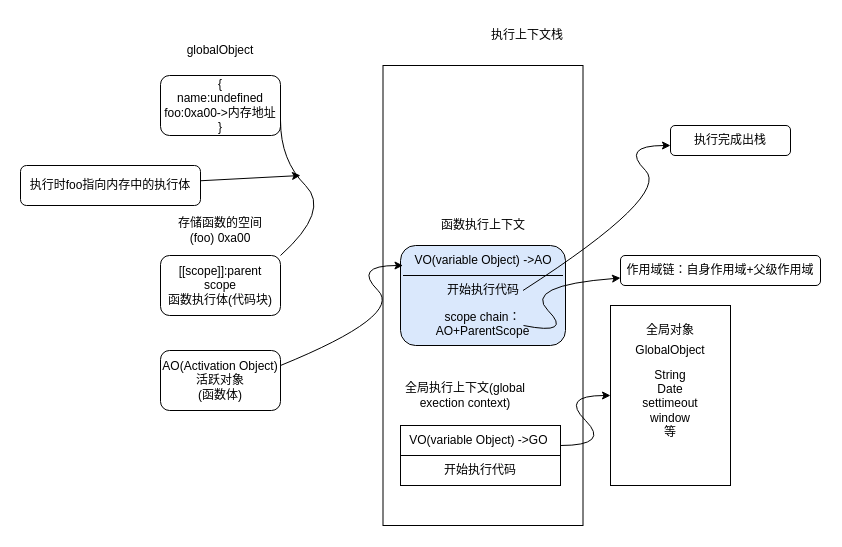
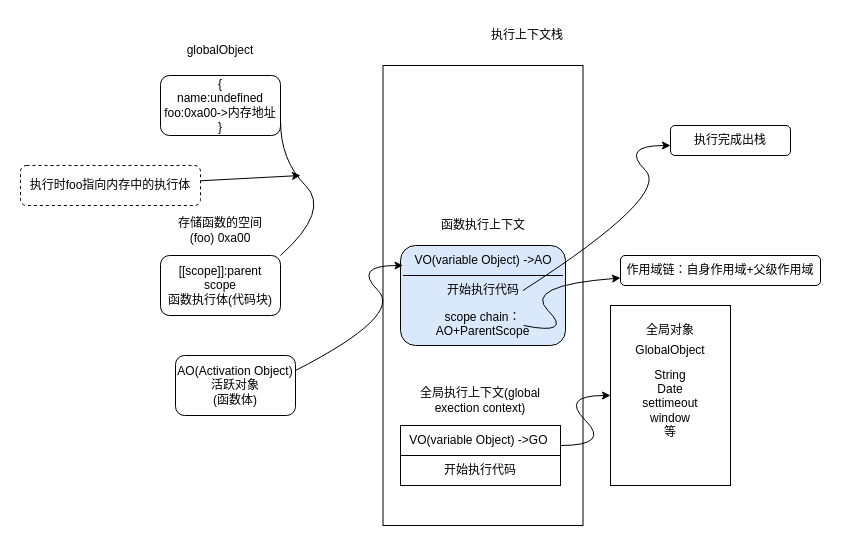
node "执行时foo指向内存中的执行体": style solid -> dashed
node "AO(Activation Object) 活跃对象 (函数体)": moved (221, 381) -> (236, 386)
node "全局执行上下文(global exection context)": moved (466, 396) -> (481, 401)
